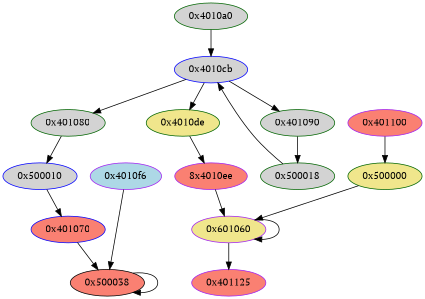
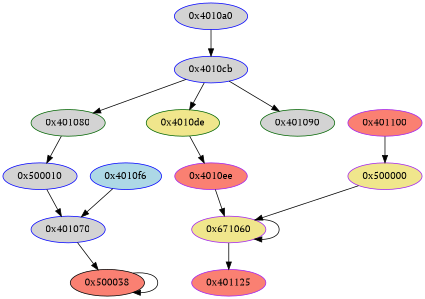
node "0x4010a0": color darkgreen -> blue
node "0x4010f6": color purple -> blue
node "8x4010ee": label "8x4010ee" -> "0x4010ee"
node "0x500018": removed
node "0x500000": color darkgreen -> purple
edge "0x4010f6" -> "0x500038": now "0x4010f6" -> "0x401070"
node "0x401070": fillcolor salmon -> lightgrey
node "0x601060": label "0x601060" -> "0x671060"
